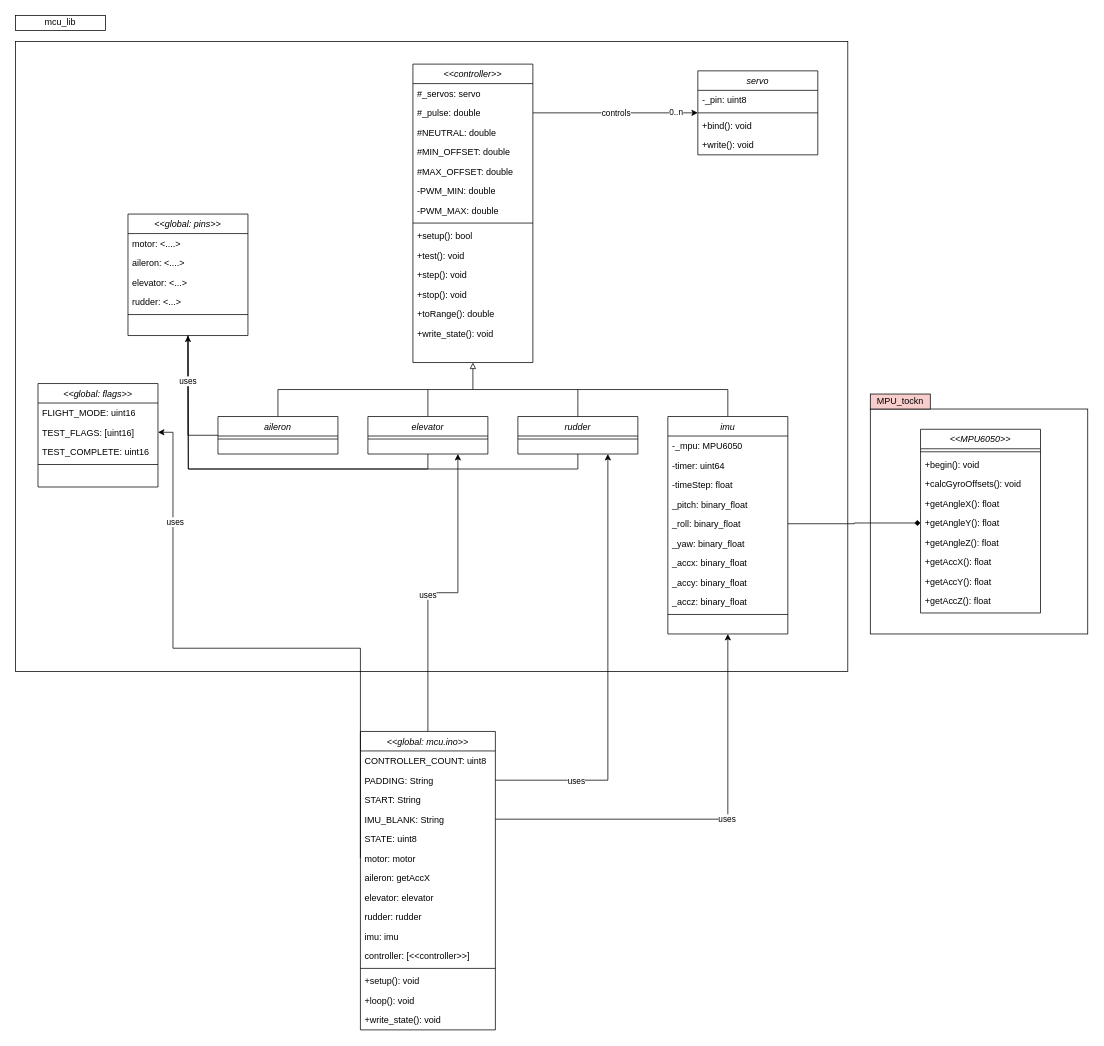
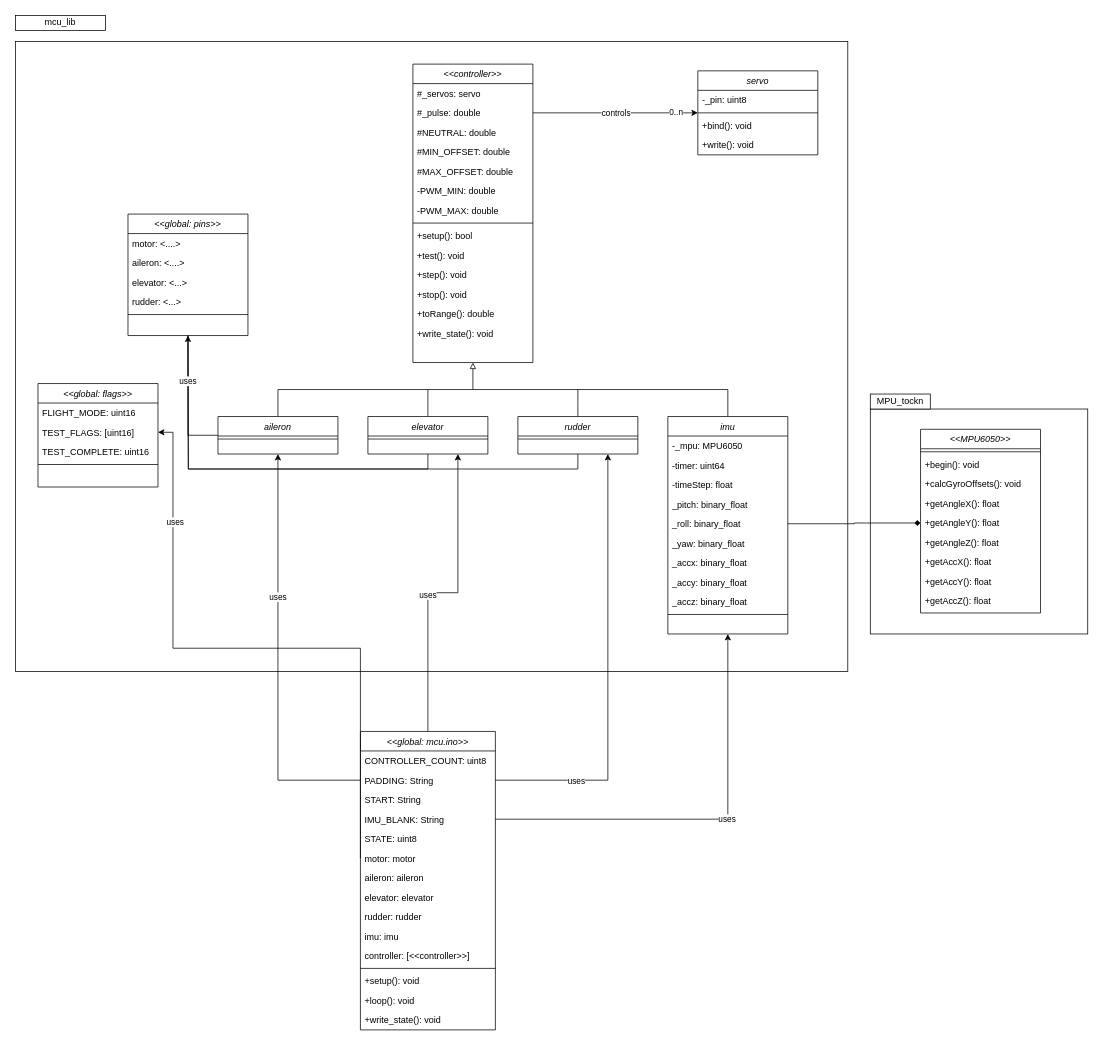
node "MPU_tockn": fillcolor #f8cecc -> #ffffff
edge "PADDING: String" -> "aileron": added, label "uses"
node "aileron: getAccX": label "aileron: getAccX" -> "aileron: aileron"
